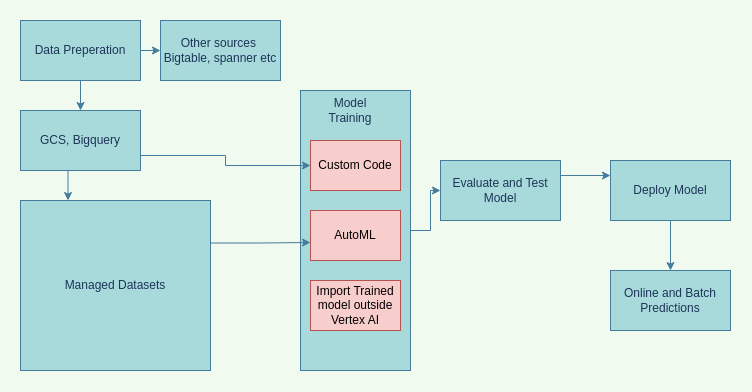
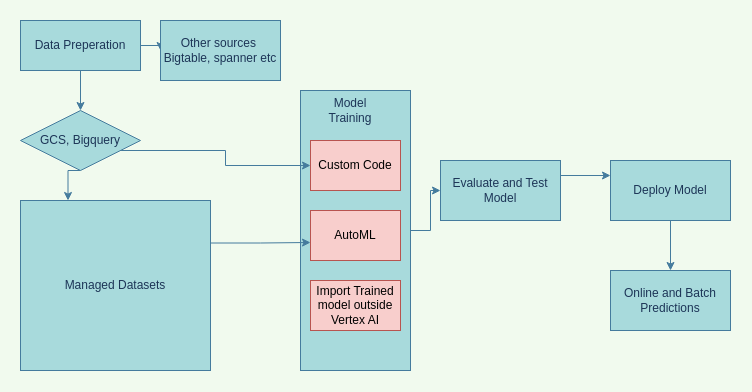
node "Data Preperation": size 120x60 -> 120x50
node "GCS, Bigquery": shape rectangle -> diamond
